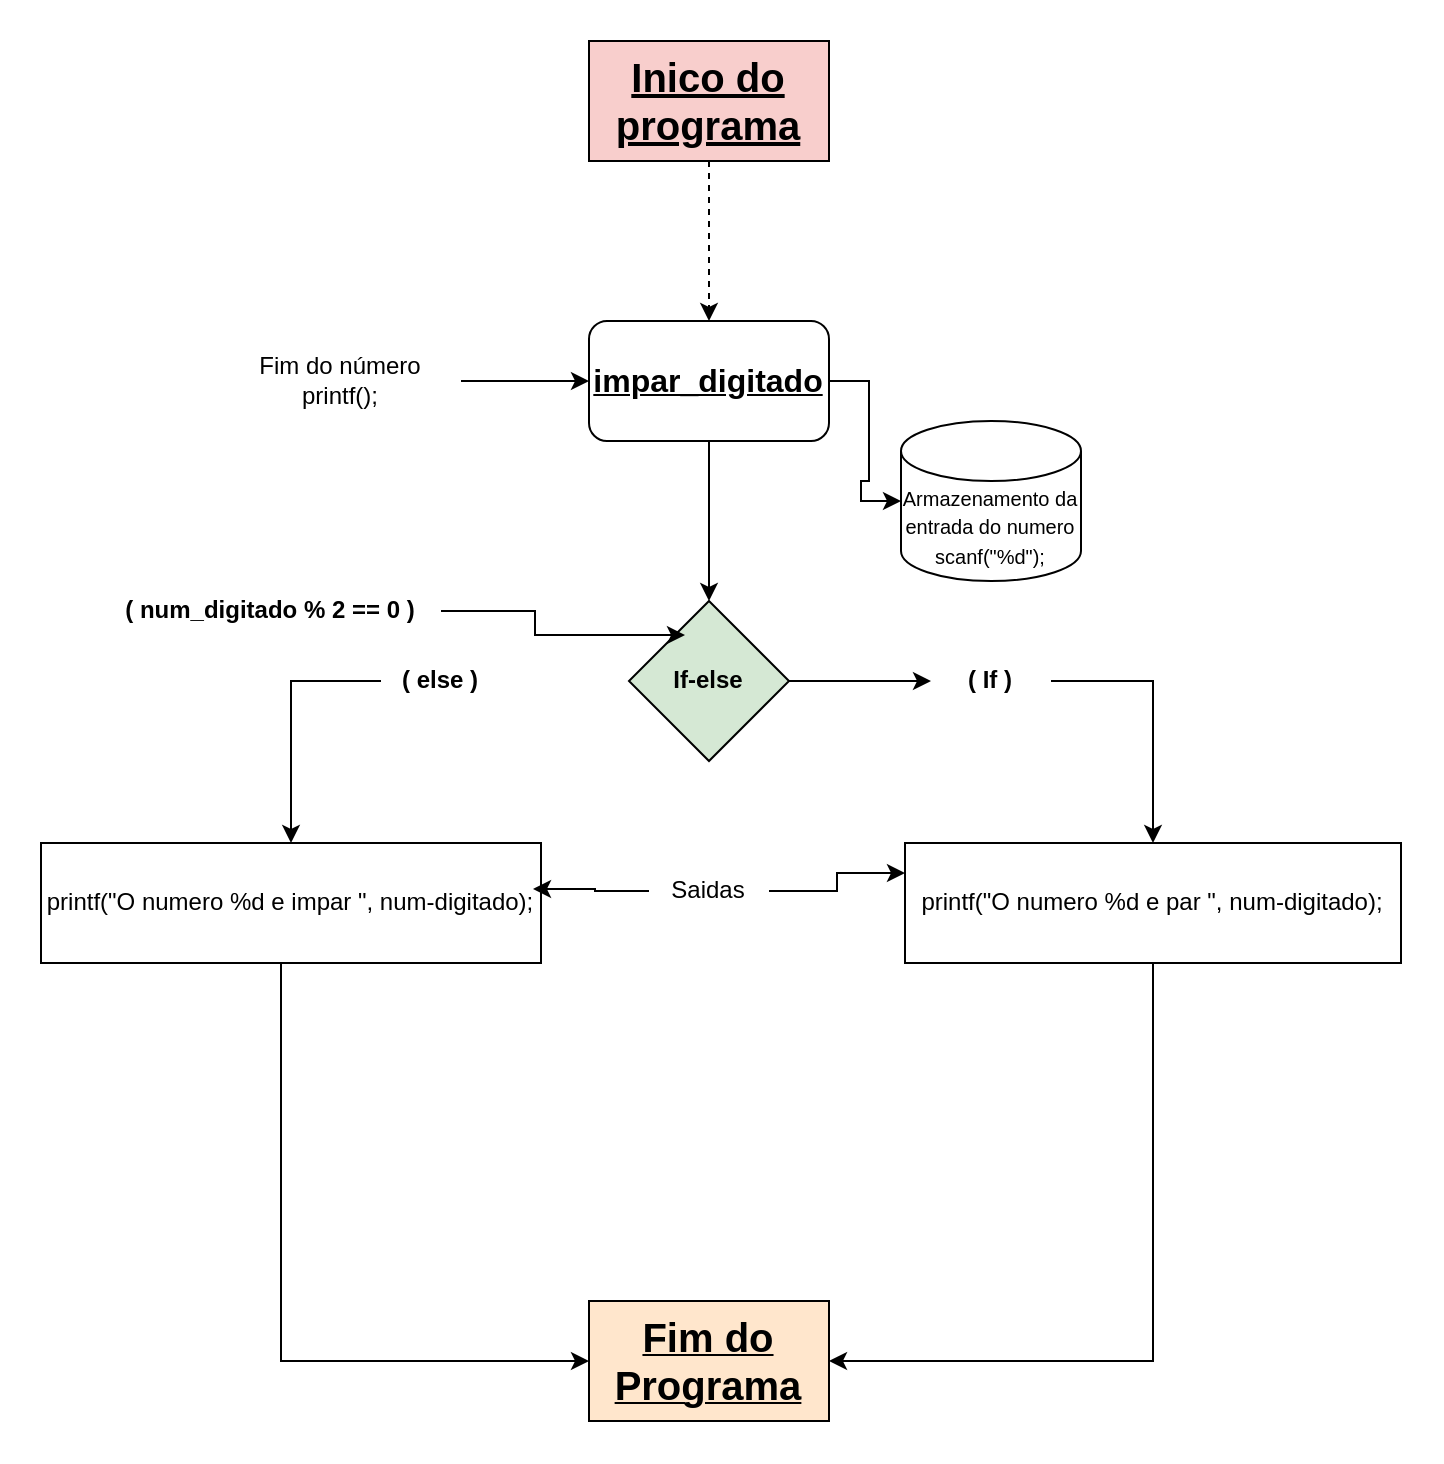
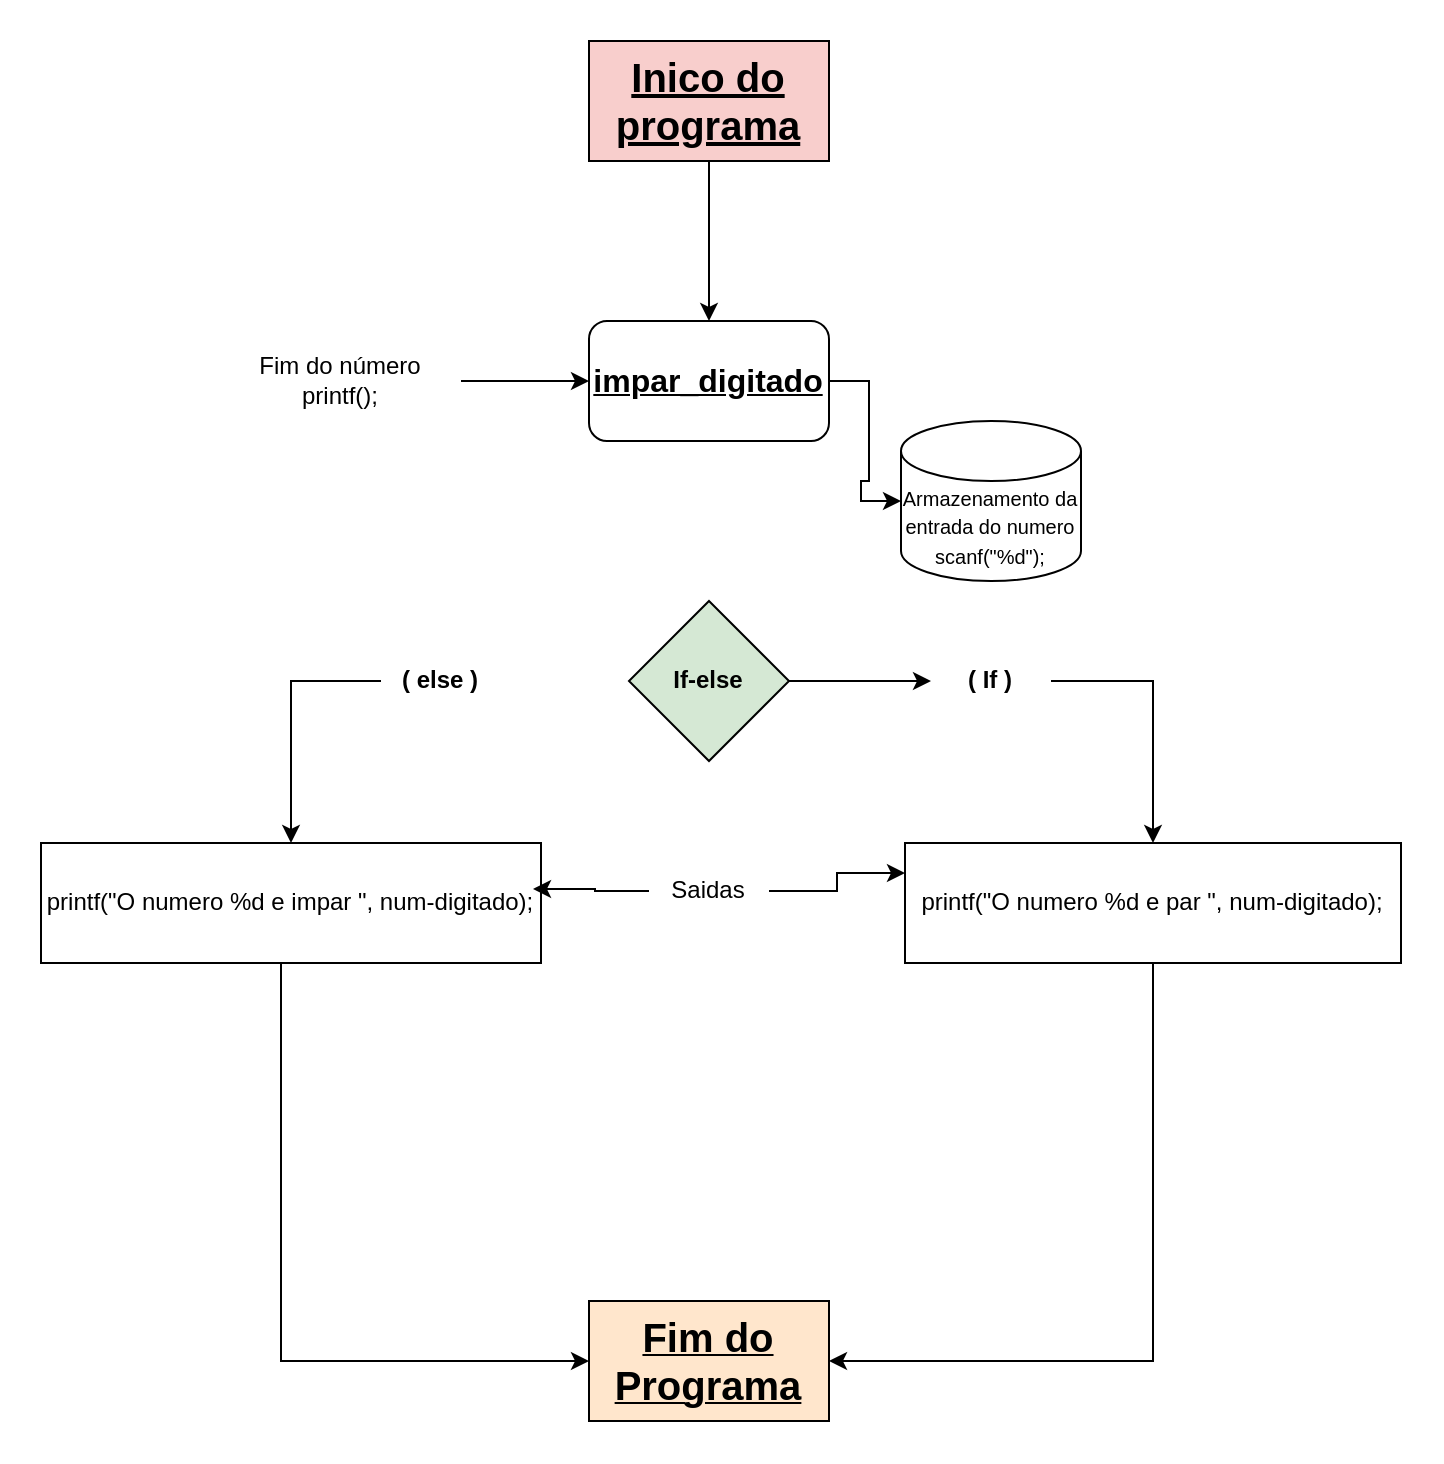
edge "Inico do programa" -> "impar_digitado": style dashed -> solid
edge "impar_digitado" -> "If-else": removed
node "( num_digitado % 2 == 0 )": removed
edge "( num_digitado % 2 == 0 )" -> "If-else": removed
